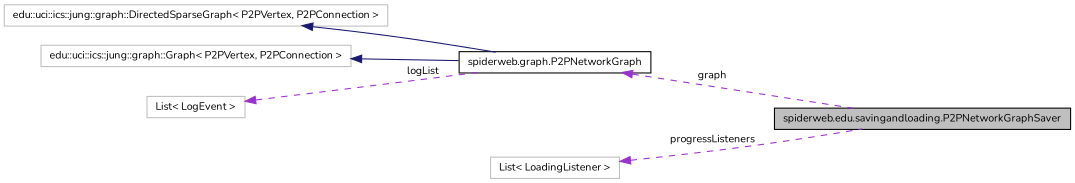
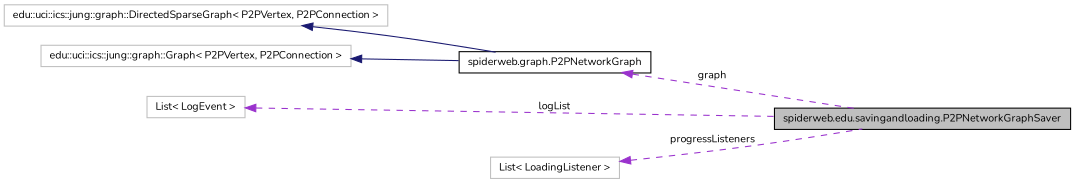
edge "spiderweb.graph.P2PNetworkGraph" -> "List< LogEvent >": now "spiderweb.edu.savingandloading.P2PNetworkGraphSaver" -> "List< LogEvent >"
